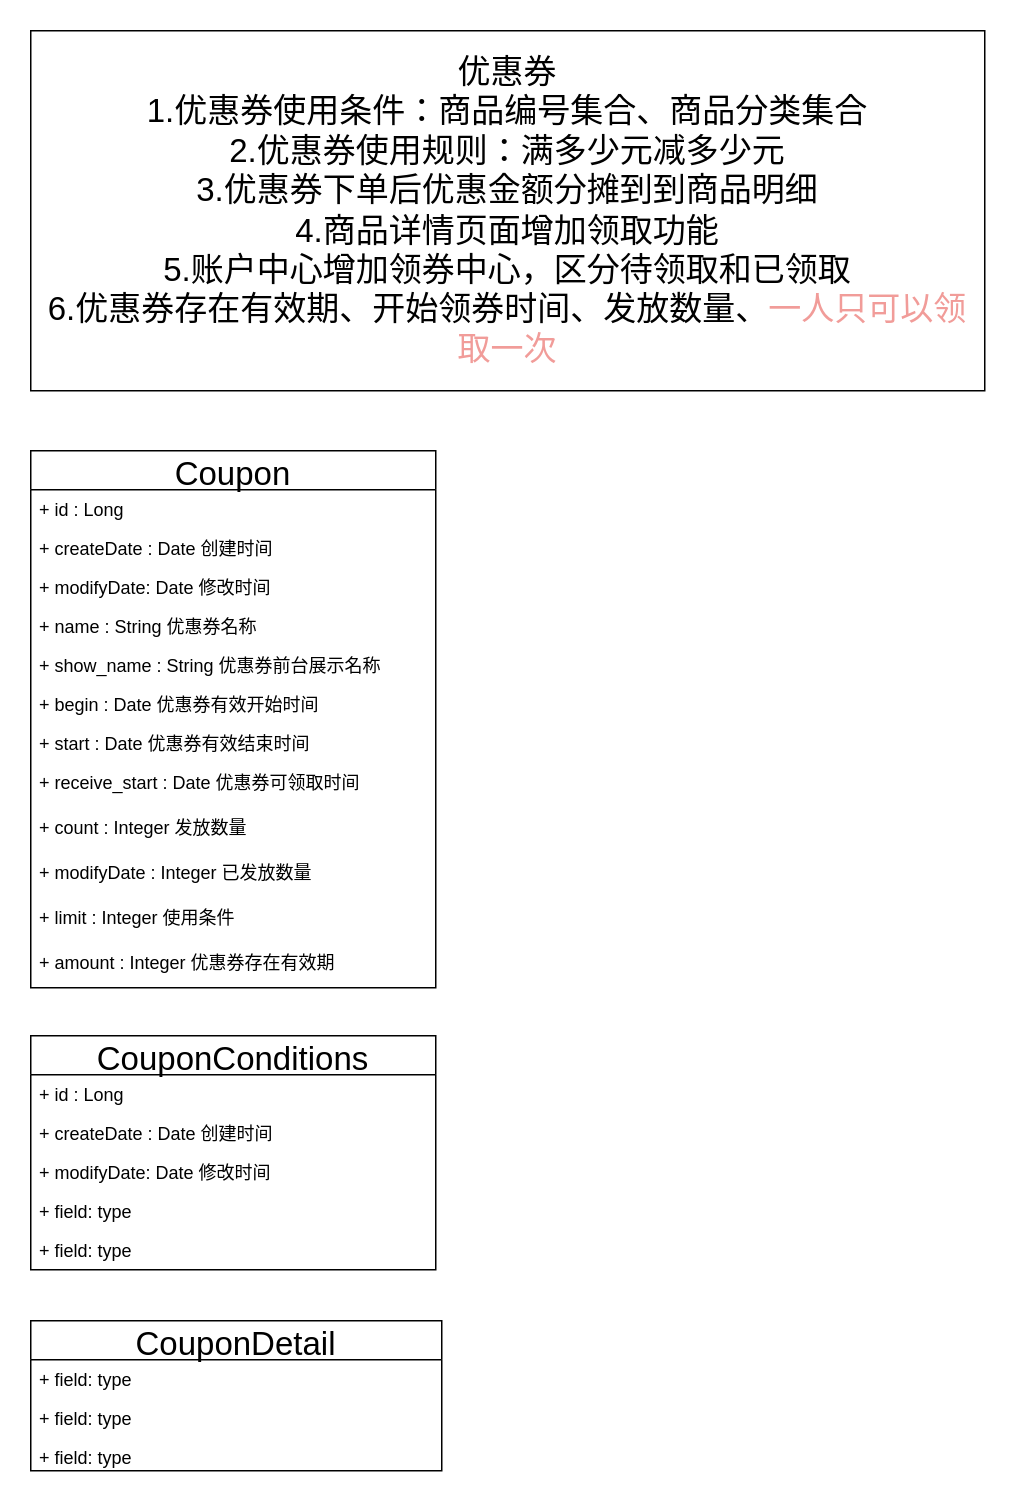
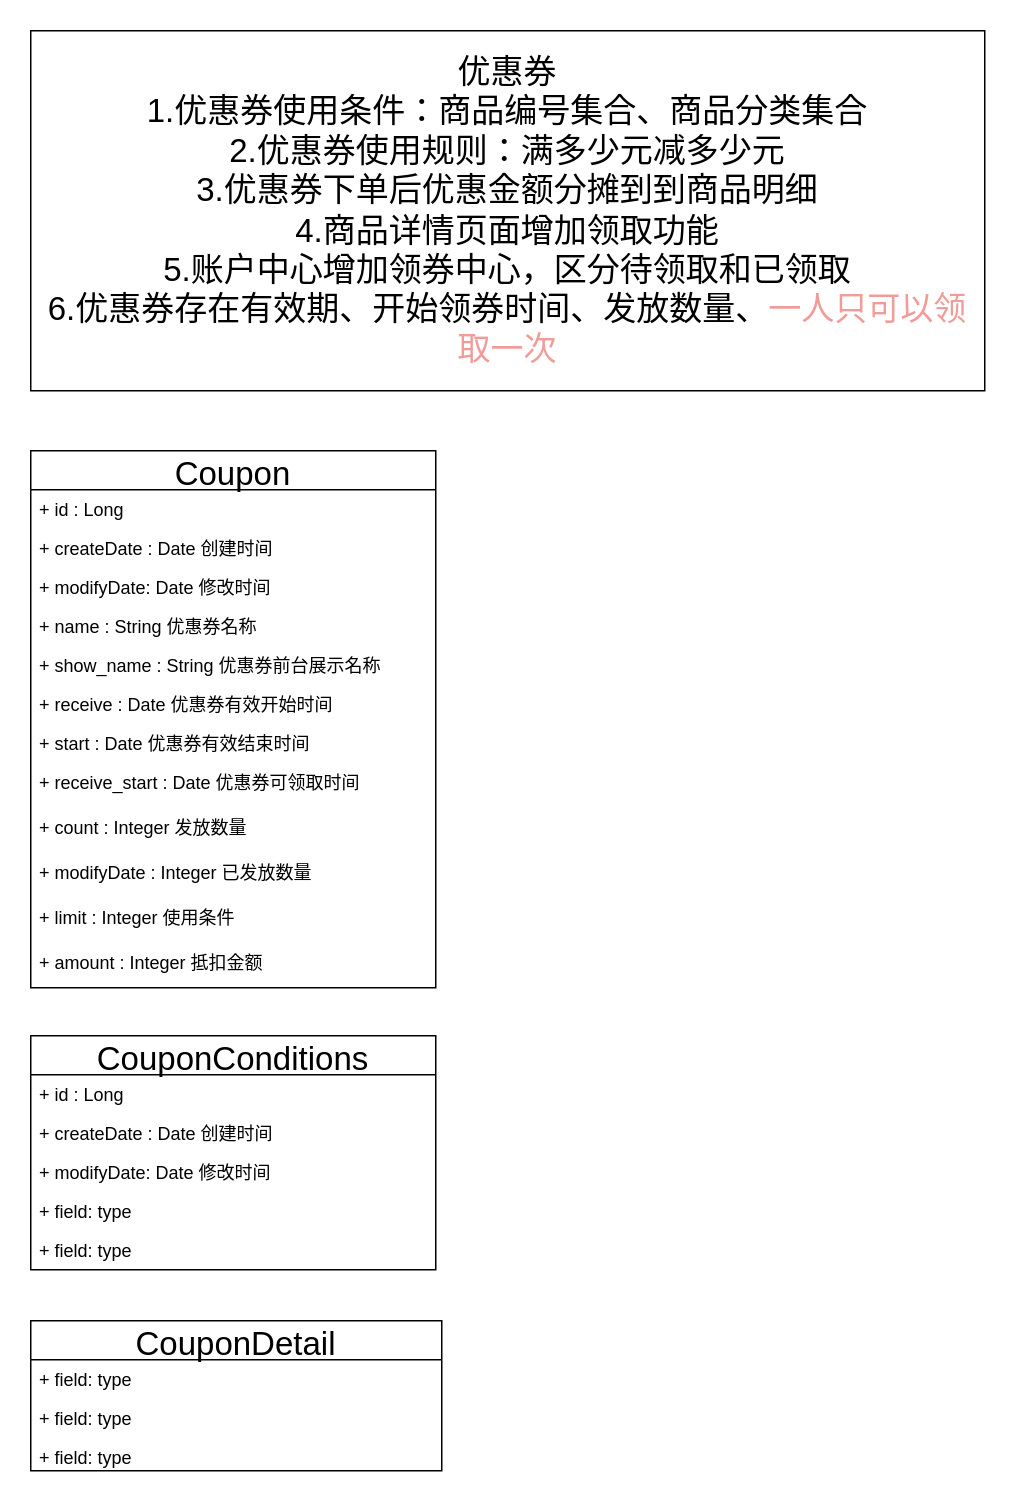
node "+ begin : Date 优惠券有效开始时间": label "+ begin : Date 优惠券有效开始时间" -> "+ receive : Date 优惠券有效开始时间"
node "+ amount : Integer 优惠券存在有效期": label "+ amount : Integer 优惠券存在有效期" -> "+ amount : Integer 抵扣金额"
